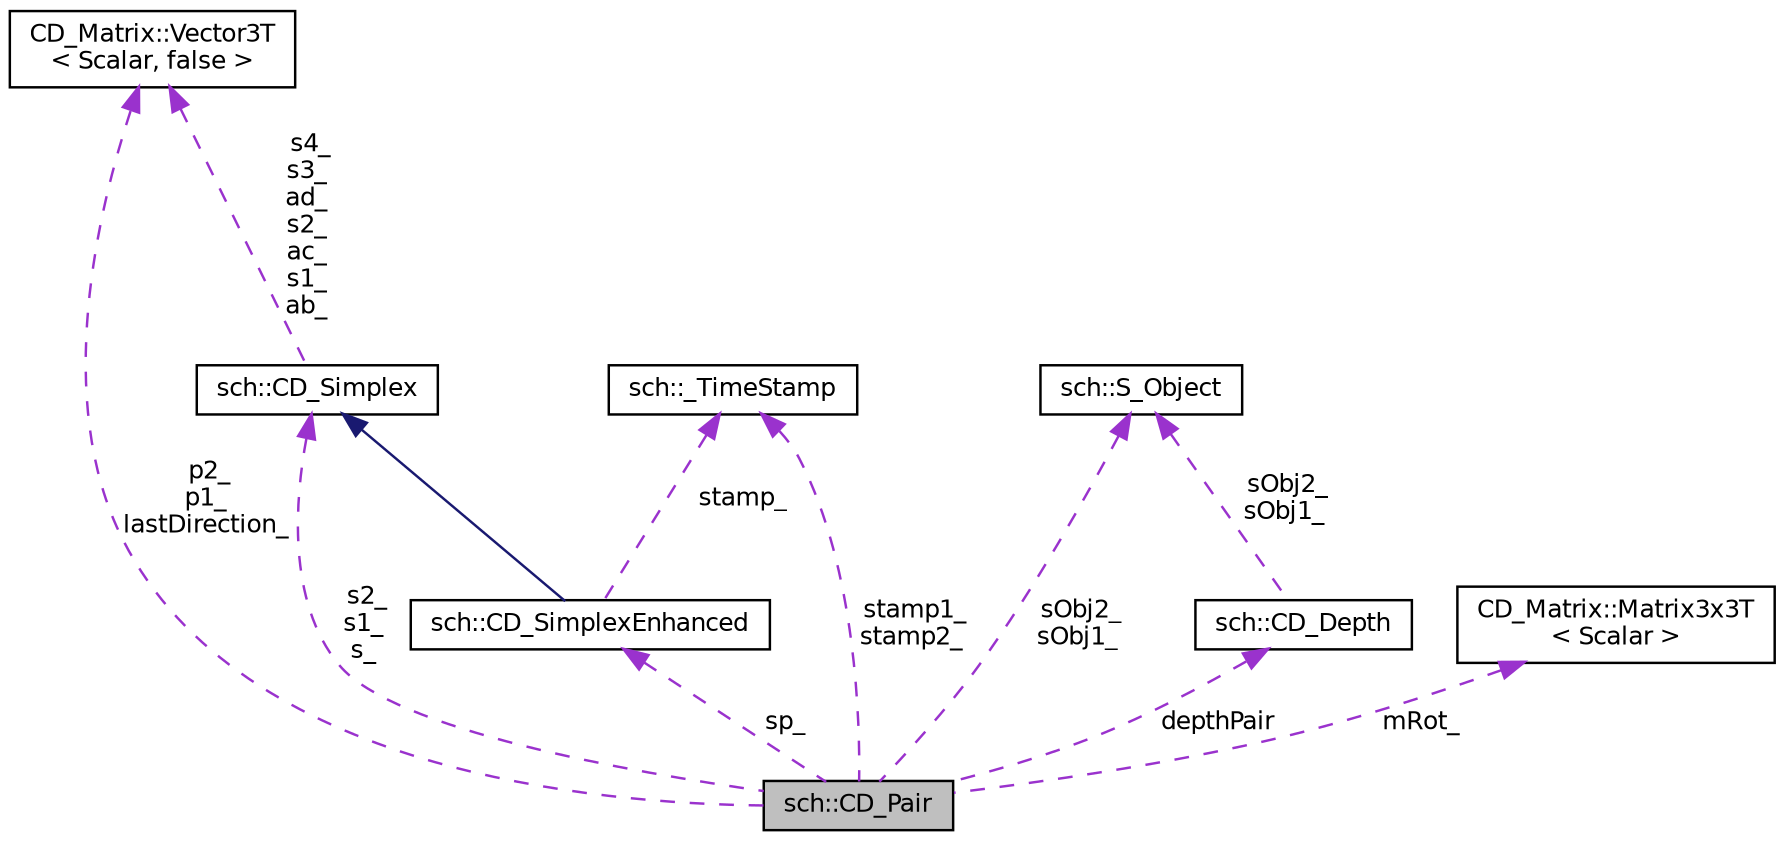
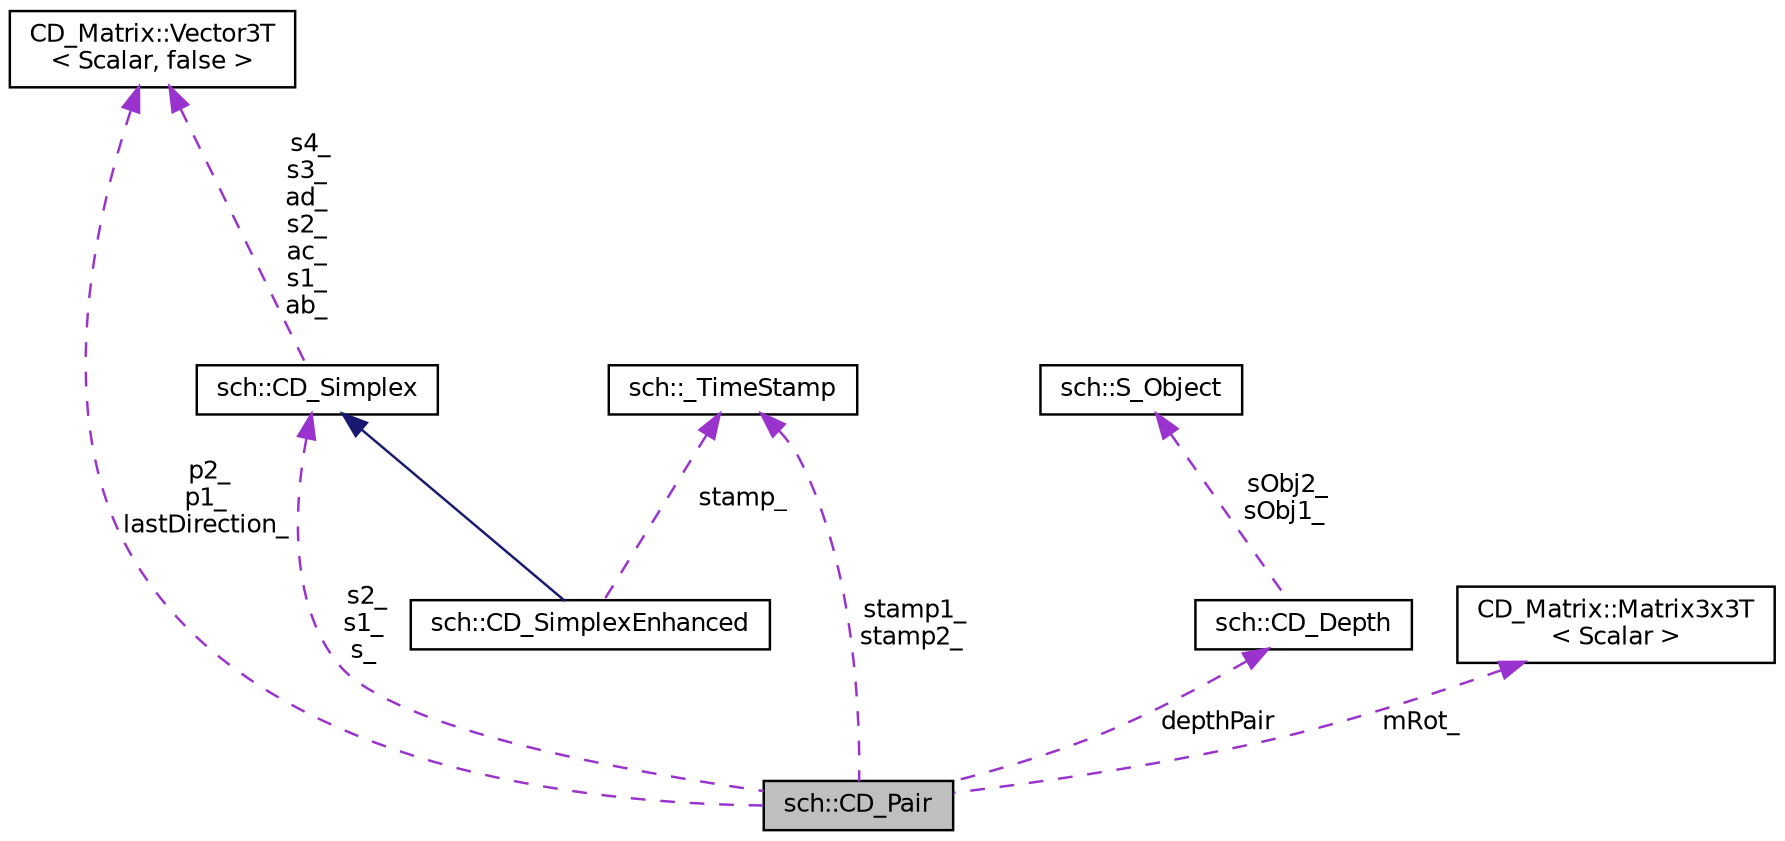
edge "sch::CD_Pair" -> "sch::S_Object": removed, label "sObj2_ sObj1_"
edge "sch::CD_Pair" -> "sch::CD_SimplexEnhanced": removed, label "sp_"
